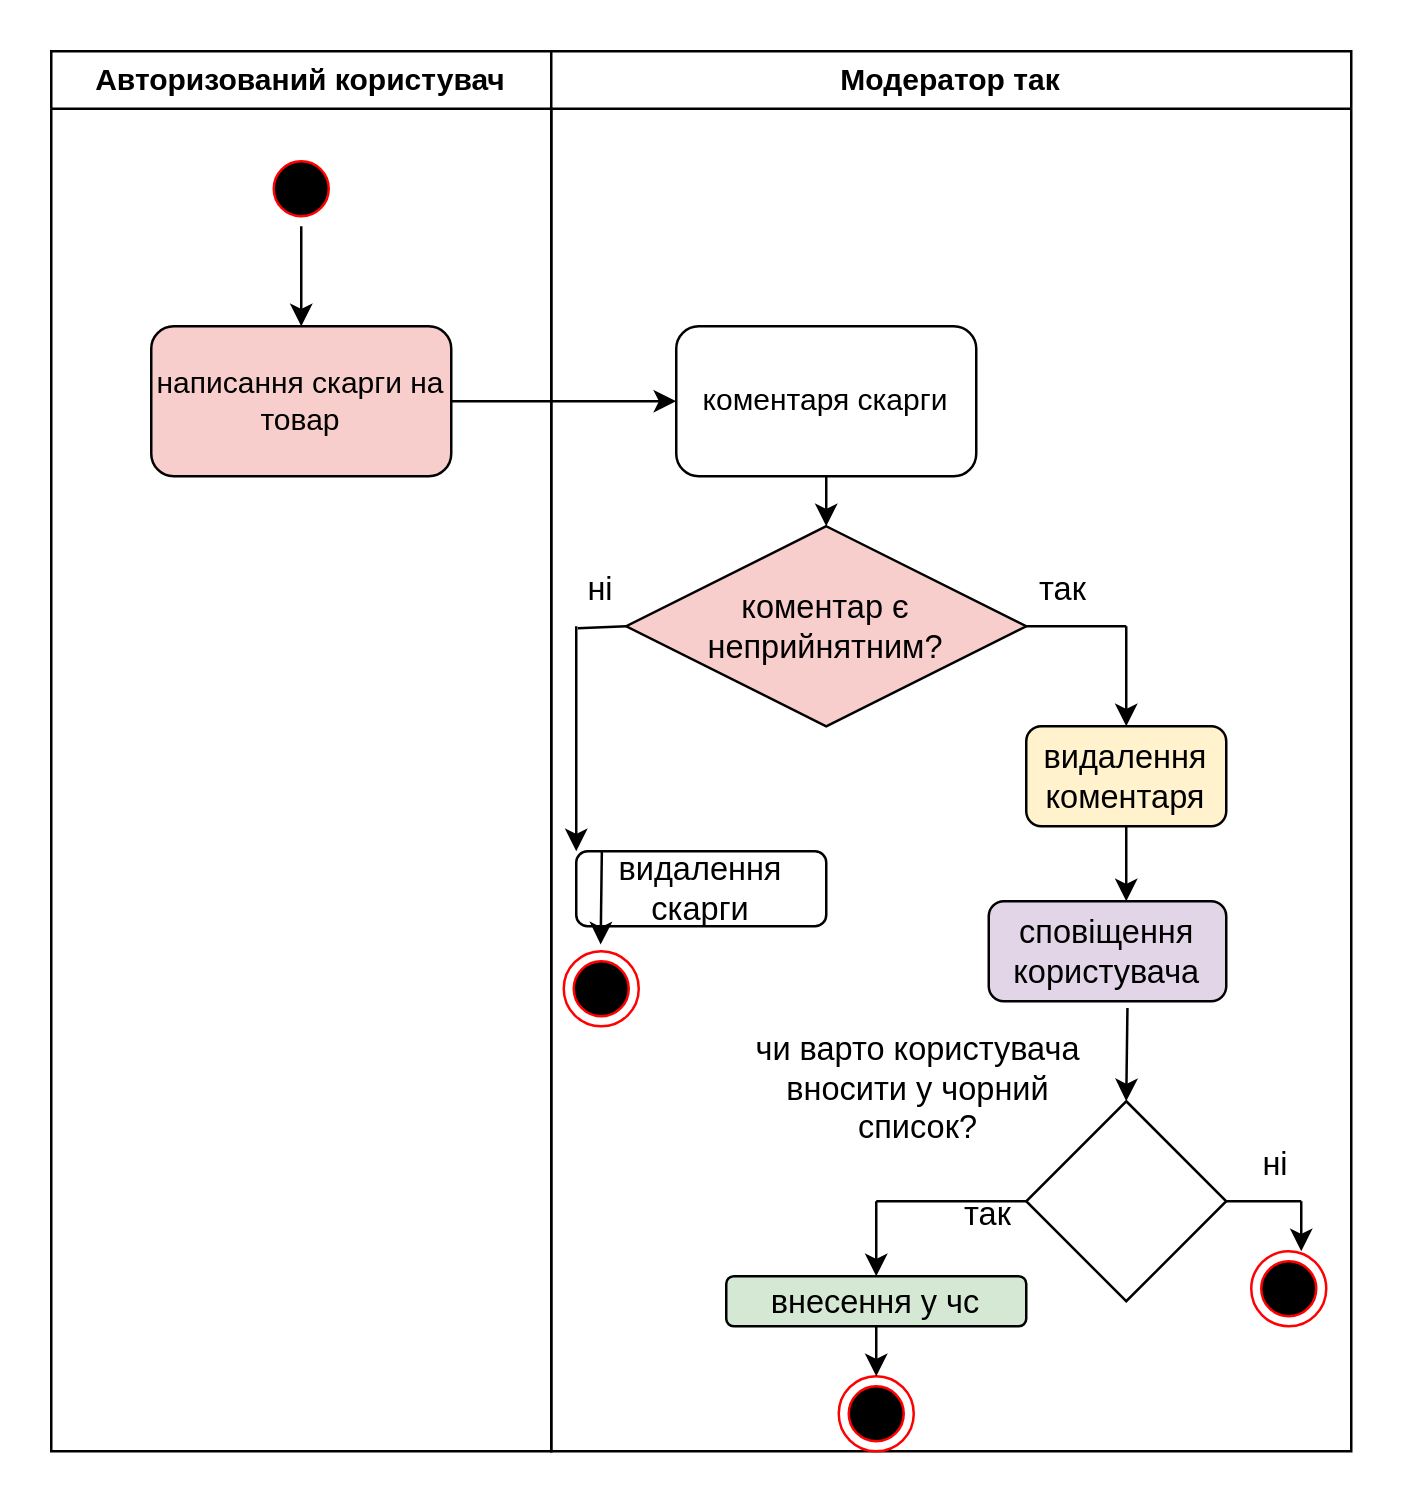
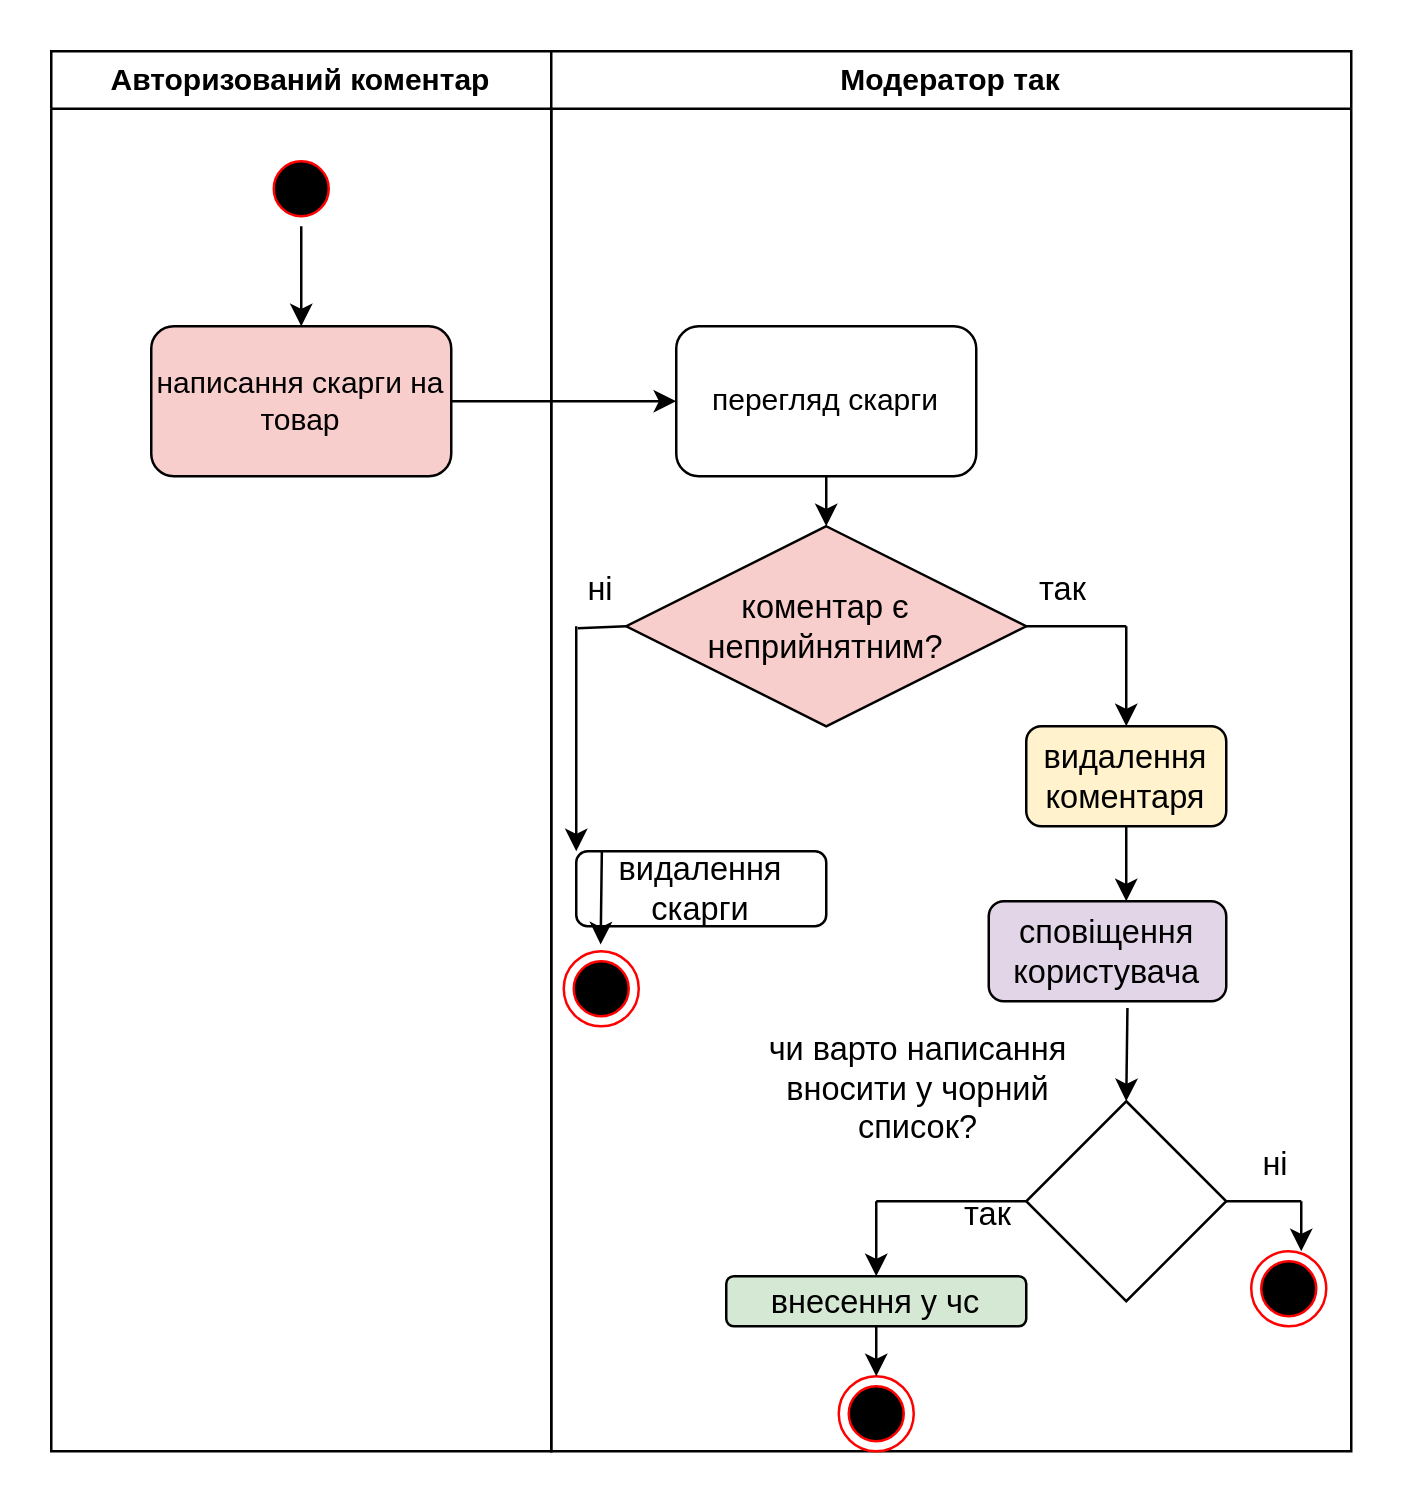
node "Авторизований користувач": label "Авторизований користувач" -> "Авторизований коментар"
node "коментаря скарги": label "коментаря скарги" -> "перегляд скарги"
node "чи варто користувача вносити у чорний список?": label "чи варто користувача вносити у чорний список?" -> "чи варто написання вносити у чорний список?"
